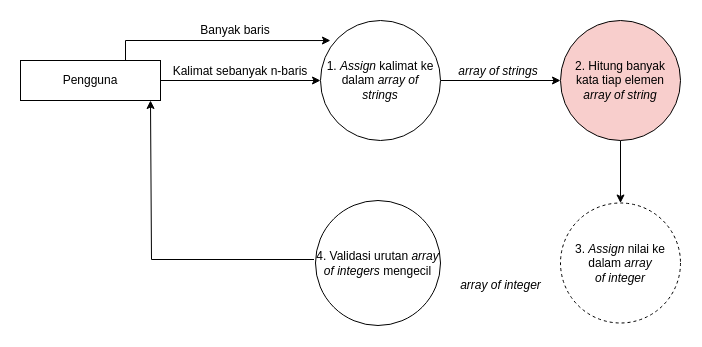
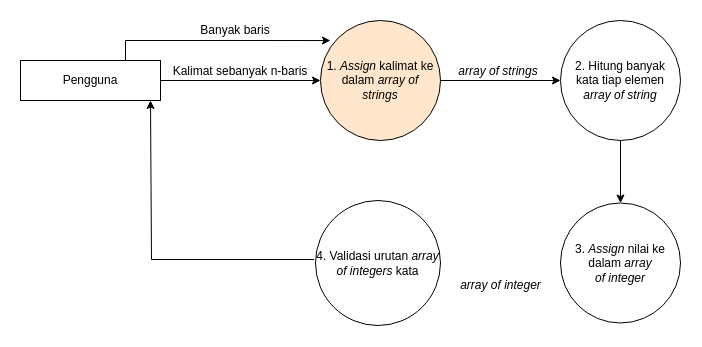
node "1. Assign kalimat ke dalam array of strings": fillcolor #ffffff -> #ffe6cc
node "2. Hitung banyak kata tiap elemen array of string": fillcolor #f8cecc -> #ffffff
node "3. Assign nilai ke dalam array of integer": style dashed -> solid
node "4. Validasi urutan array of integers mengecil": label "4. Validasi urutan array of integers mengecil" -> "4. Validasi urutan array of integers kata"
